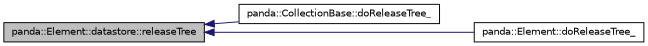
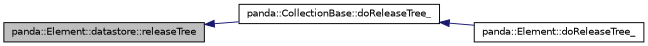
edge "panda::Element::doReleaseTree_" -> "panda::Element::datastore::releaseTree": now "panda::Element::doReleaseTree_" -> "panda::CollectionBase::doReleaseTree_"
